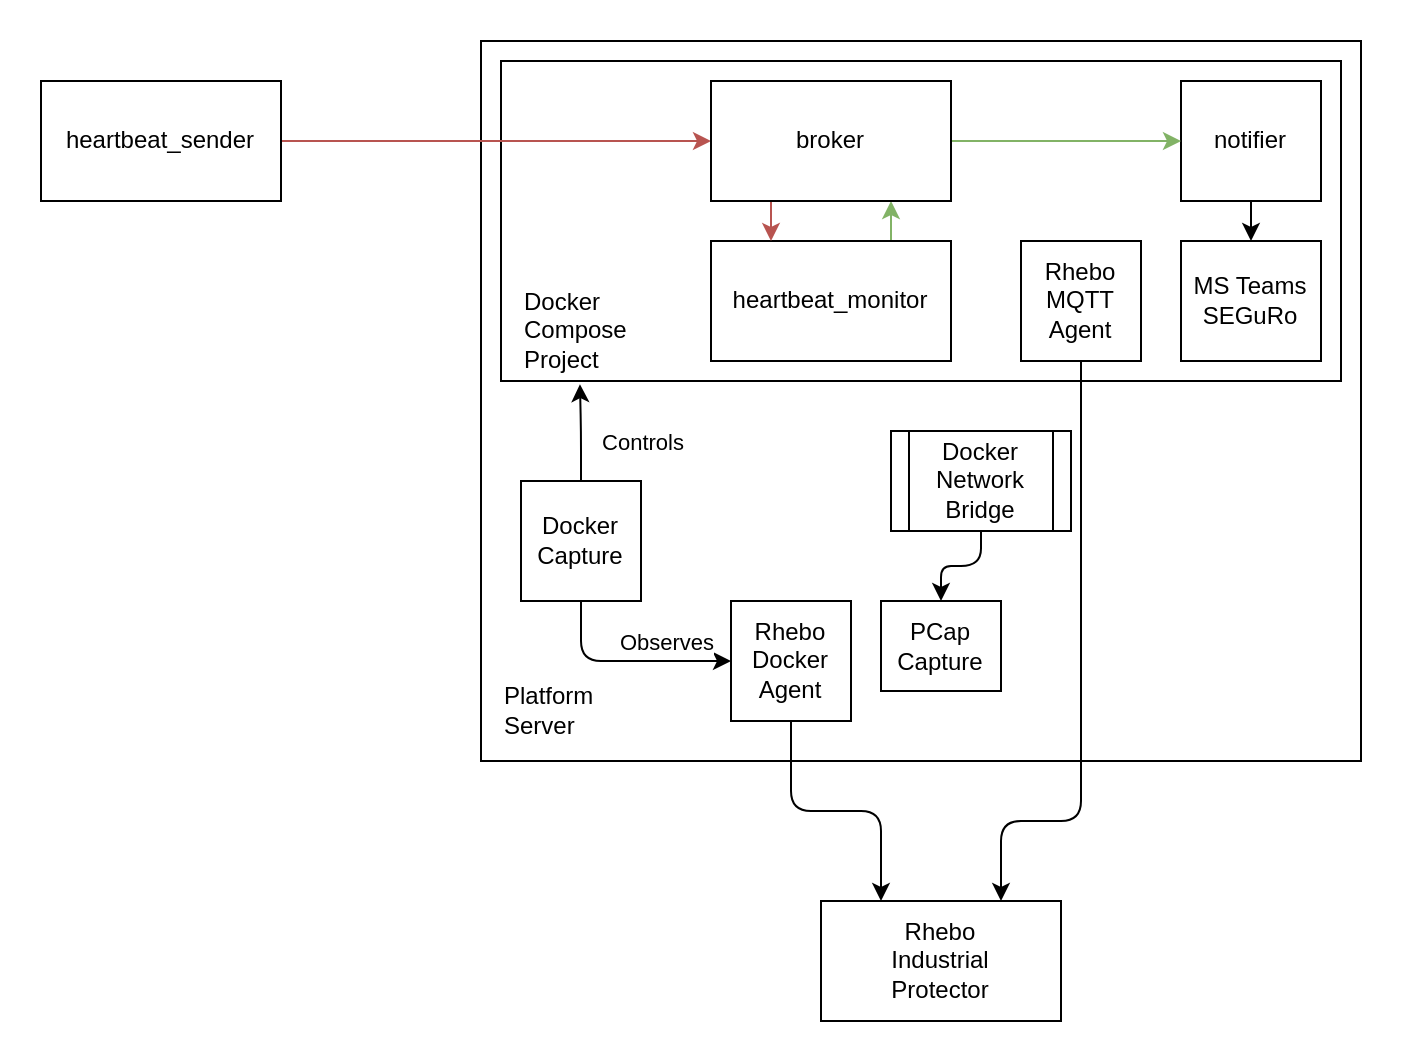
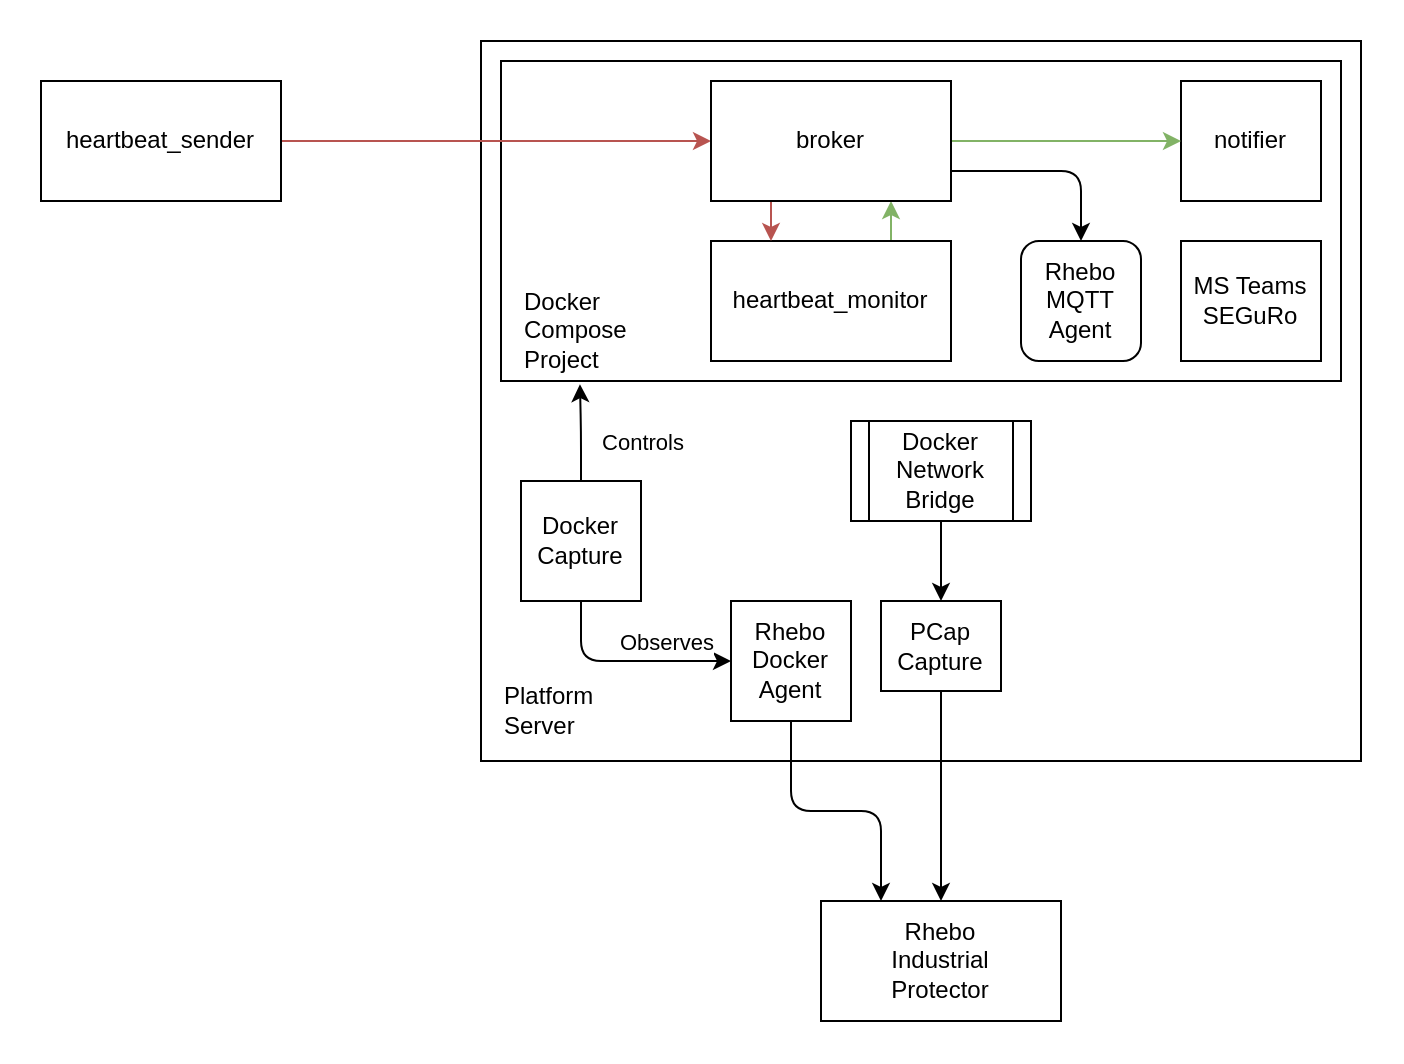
edge "broker" -> "Rhebo MQTT Agent": added
edge "notifier" -> "MS Teams SEGuRo": removed
node "Rhebo MQTT Agent": shape rectangle -> rounded rectangle
node "Docker Network Bridge": moved (981, 481) -> (941, 471)
edge "Rhebo MQTT Agent" -> "Rhebo Industrial Protector": removed
edge "PCap Capture" -> "Rhebo Industrial Protector": added
